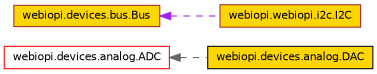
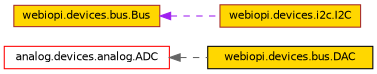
node "webiopi.webiopi.i2c.I2C": label "webiopi.webiopi.i2c.I2C" -> "webiopi.devices.i2c.I2C"
node "webiopi.devices.analog.ADC": label "webiopi.devices.analog.ADC" -> "analog.devices.analog.ADC"
node "webiopi.devices.analog.DAC": label "webiopi.devices.analog.DAC" -> "webiopi.devices.bus.DAC"
